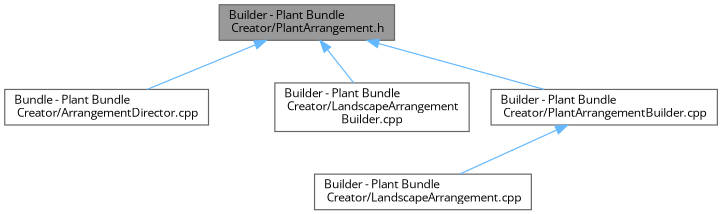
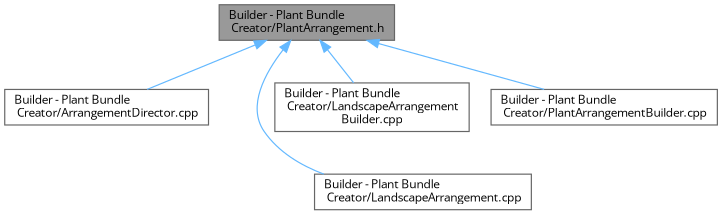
node "Bundle - Plant Bundle Creator/ArrangementDirector.cpp": label "Bundle - Plant Bundle Creator/ArrangementDirector.cpp" -> "Builder - Plant Bundle Creator/ArrangementDirector.cpp"
edge "Builder - Plant Bundle Creator/LandscapeArrangement.cpp" -> "Builder - Plant Bundle Creator/PlantArrangementBuilder.cpp": now "Builder - Plant Bundle Creator/LandscapeArrangement.cpp" -> "Builder - Plant Bundle Creator/PlantArrangement.h"
